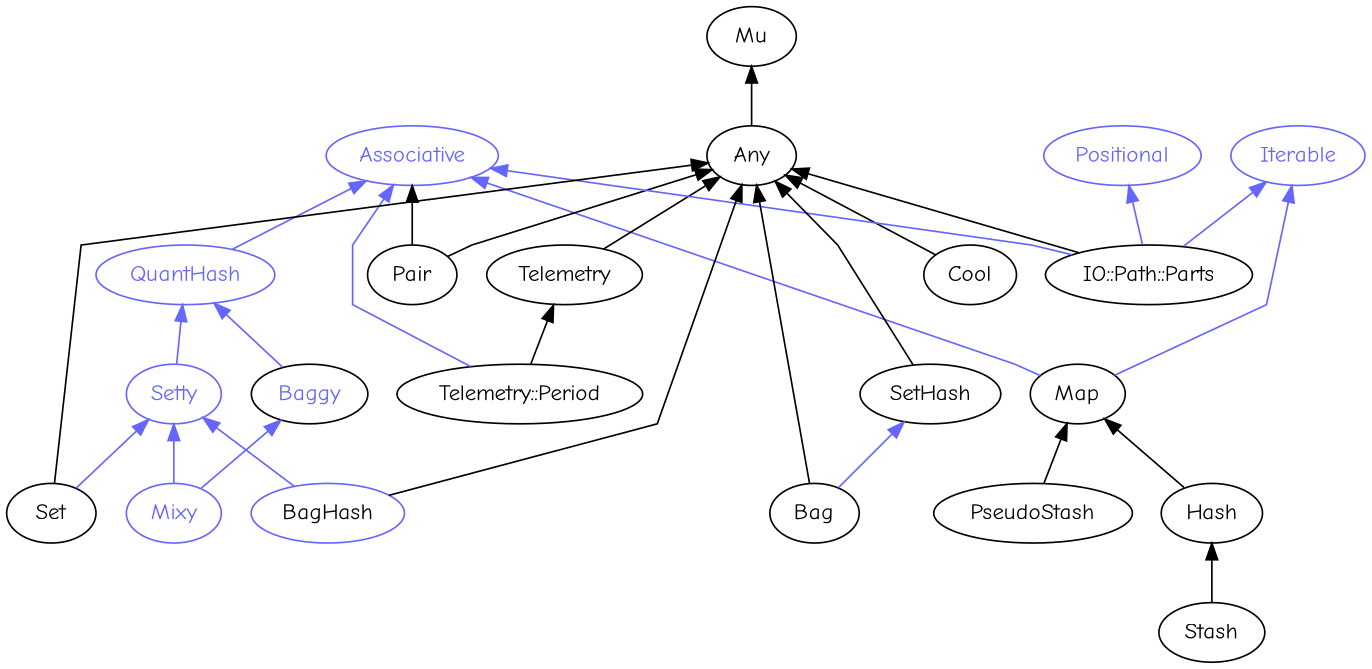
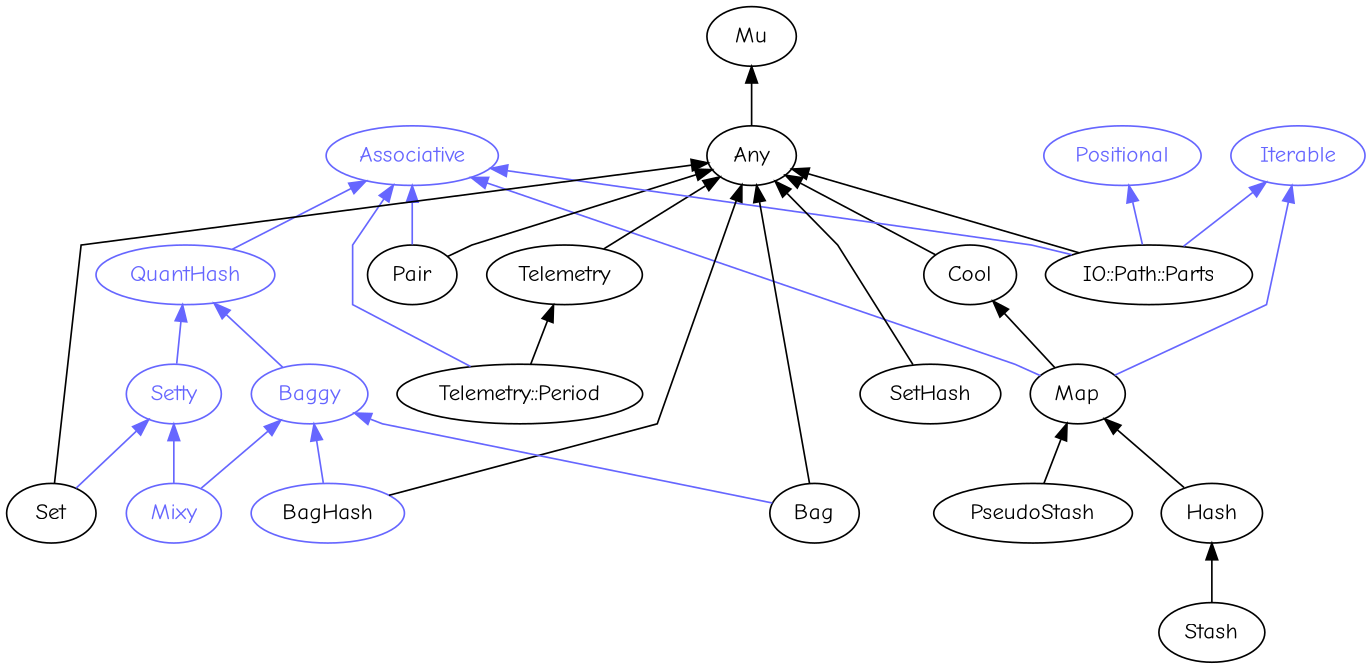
edge "Pair" -> "Associative": color #000000 -> #6666ff
edge "Map" -> "Cool": added
node "Baggy": color #000000 -> #6666ff
edge "BagHash" -> "Setty": now "BagHash" -> "Baggy"
edge "Bag" -> "SetHash": now "Bag" -> "Baggy"
